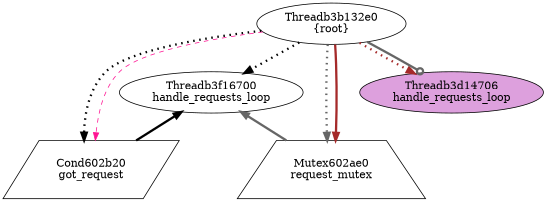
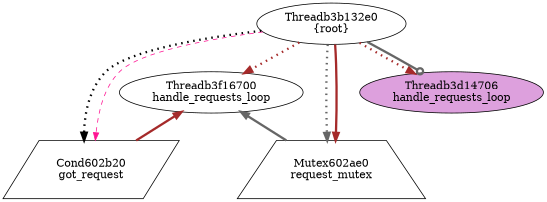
edge "Threadb3b132e0 {root}" -> "Threadb3f16700 handle_requests_loop": color black -> brown
edge "Cond602b20 got_request" -> "Threadb3f16700 handle_requests_loop": color black -> brown
